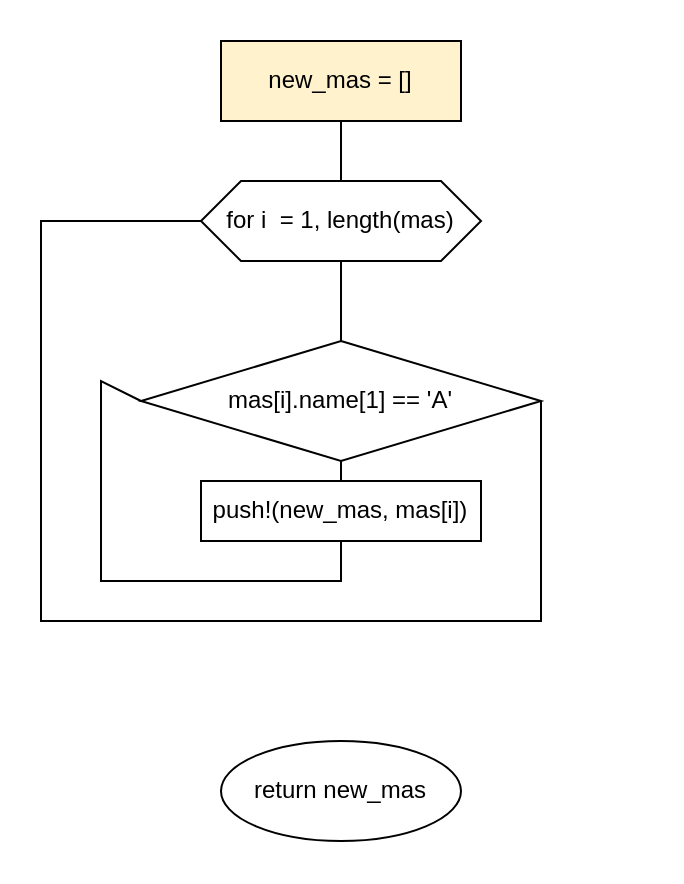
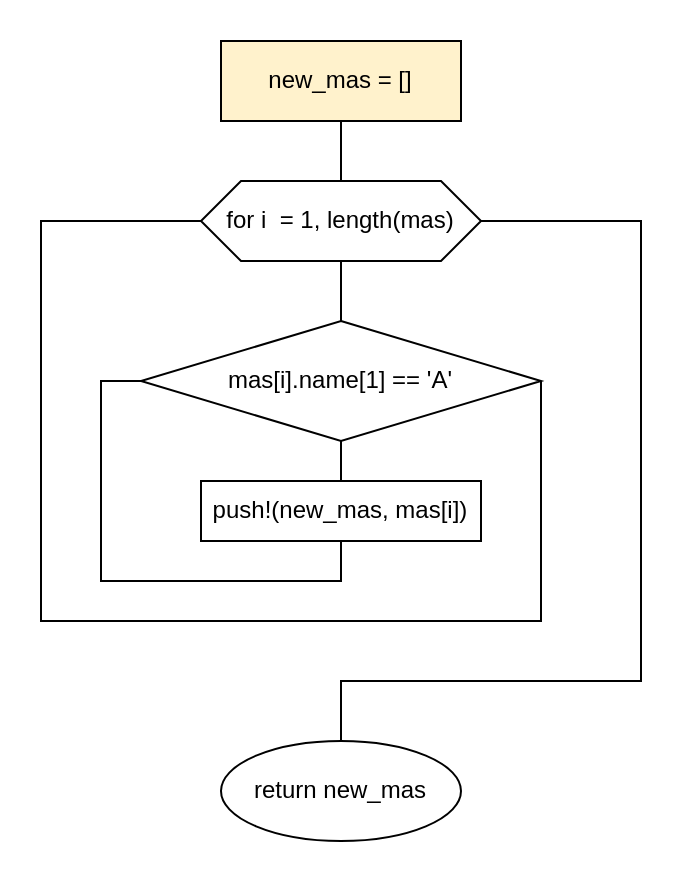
node "mas[i].name[1] == 'A'": moved (341, 401) -> (341, 381)
edge "for i = 1, length(mas)" -- "return new_mas": added
